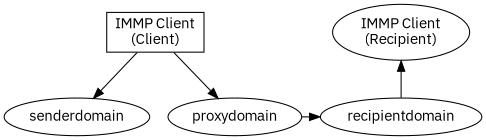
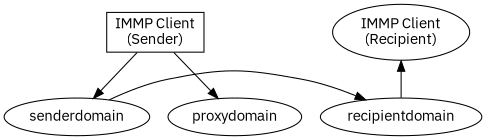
node "IMMP Client (Client)": label "IMMP Client (Client)" -> "IMMP Client (Sender)"
edge "proxydomain" -> "recipientdomain": now "senderdomain" -> "recipientdomain"
